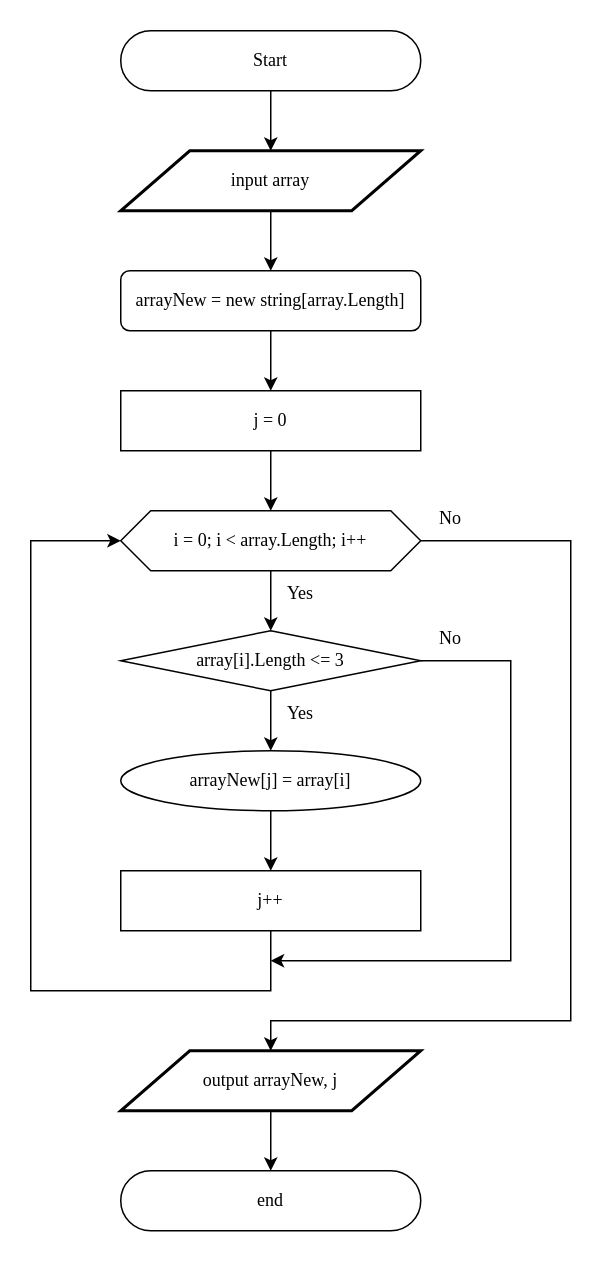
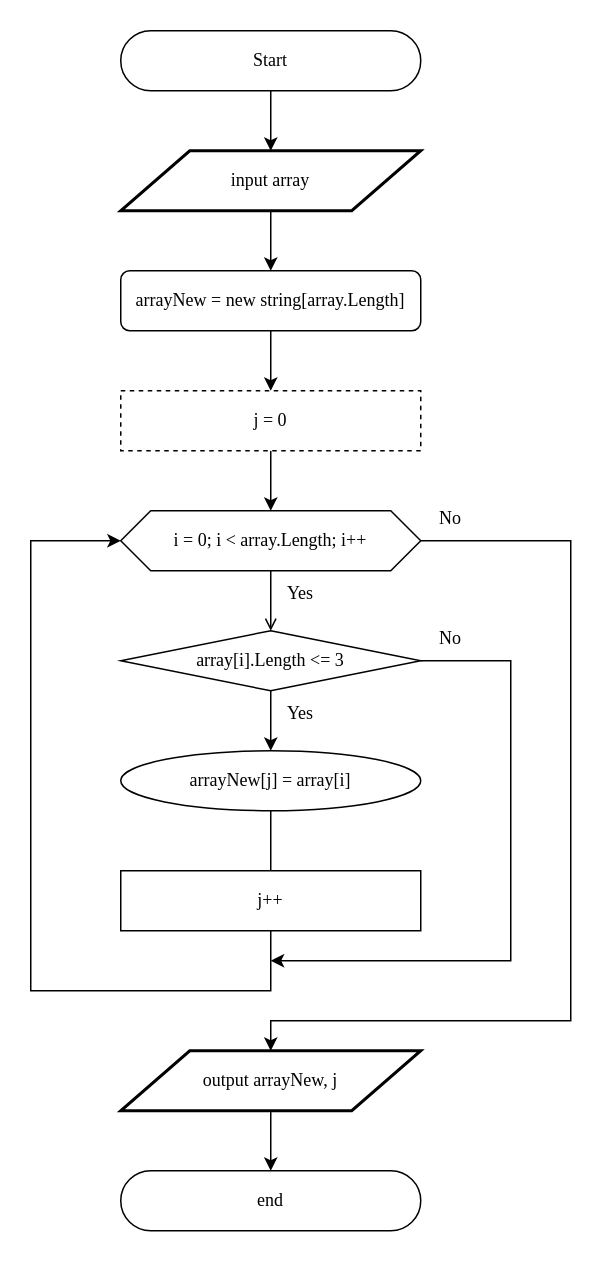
node "j = 0": style solid -> dashed
edge "i = 0; i < array.Length; i++" -> "array[i].Length <= 3": arrowhead classic -> open
edge "arrayNew[j] = array[i]" -> "j++": arrowhead classic -> none
